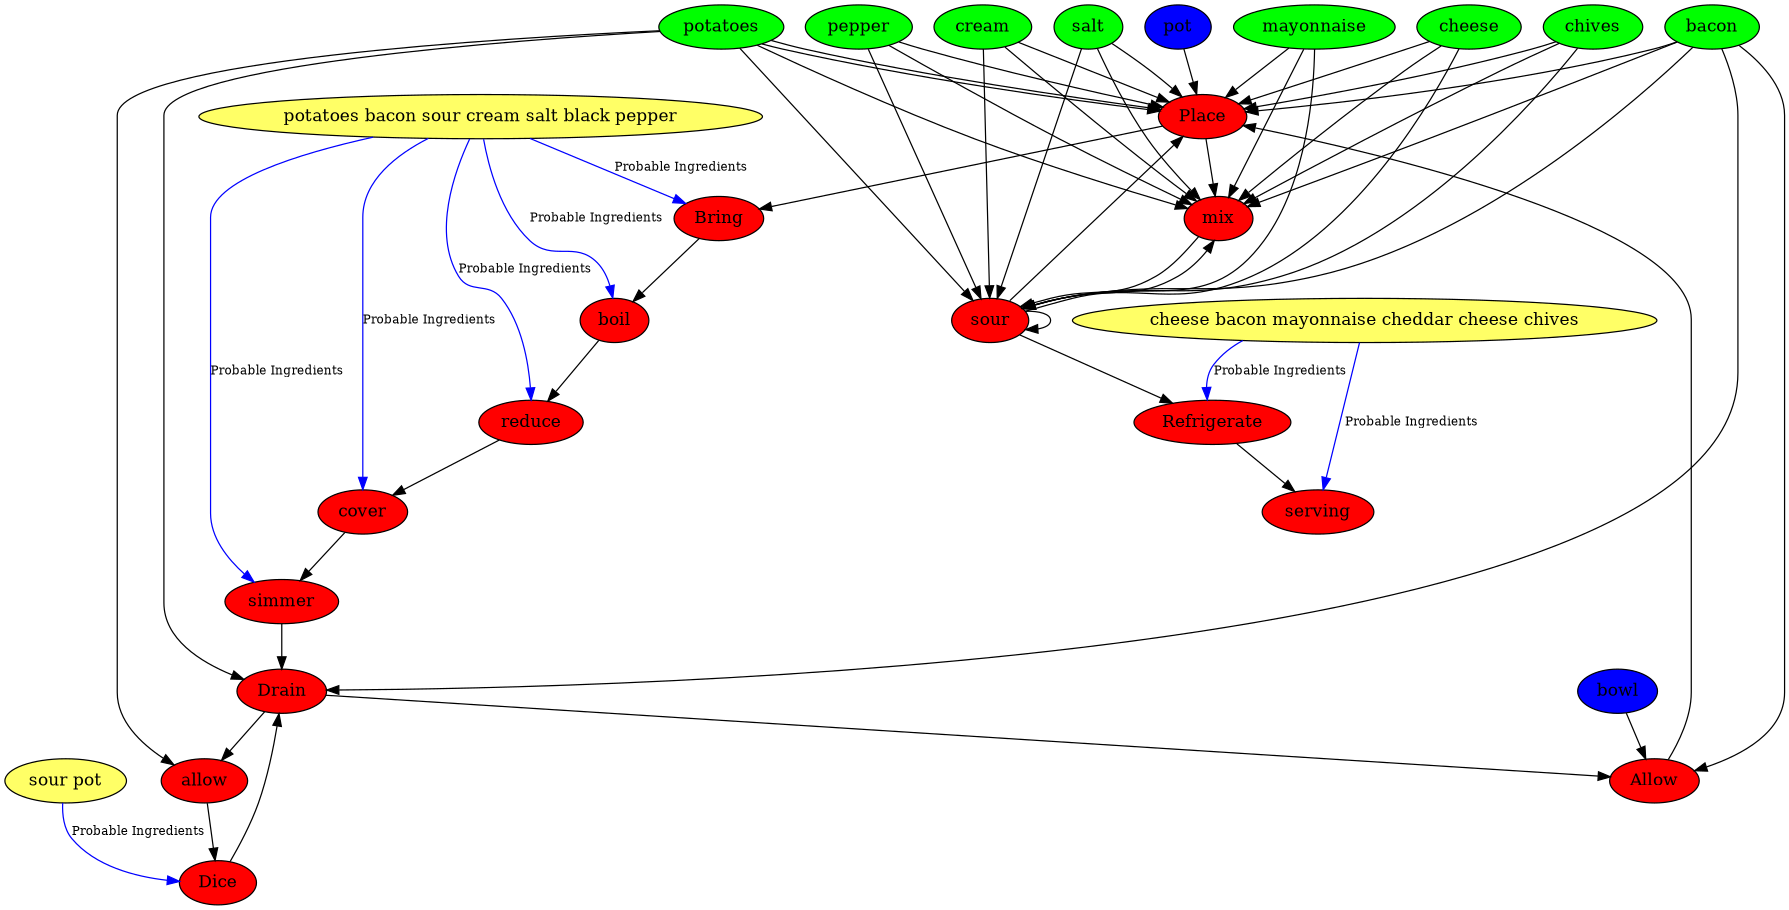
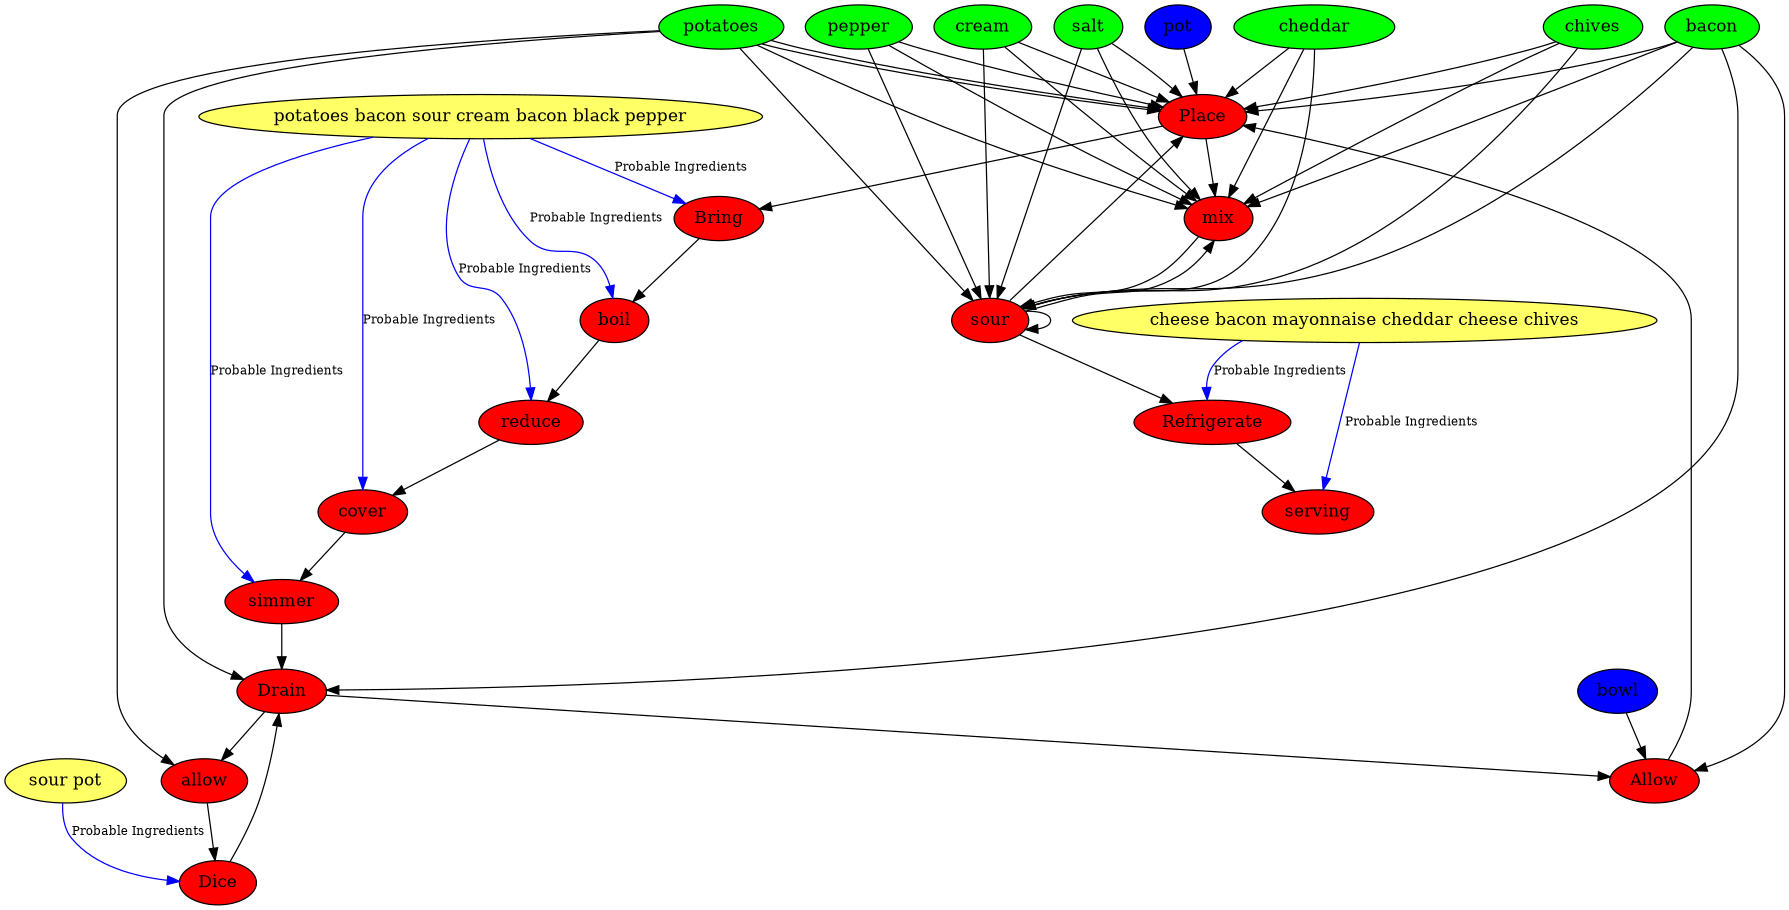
node "mayonnaise": label "mayonnaise" -> "cheddar"
node "cheese": removed
node "potatoes bacon sour cream salt black pepper": label "potatoes bacon sour cream salt black pepper" -> "potatoes bacon sour cream bacon black pepper"
